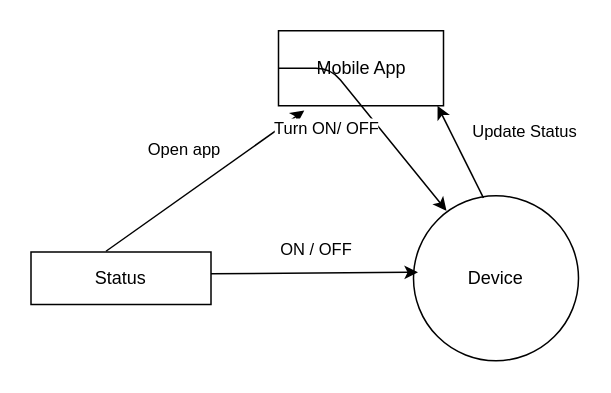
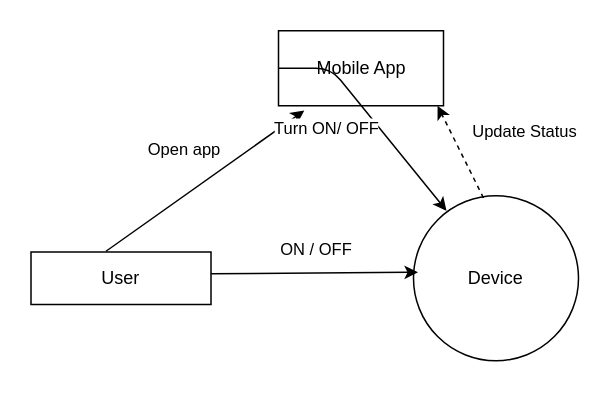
edge "Device" -> "Mobile App": style solid -> dashed
node "Status": label "Status" -> "User"
